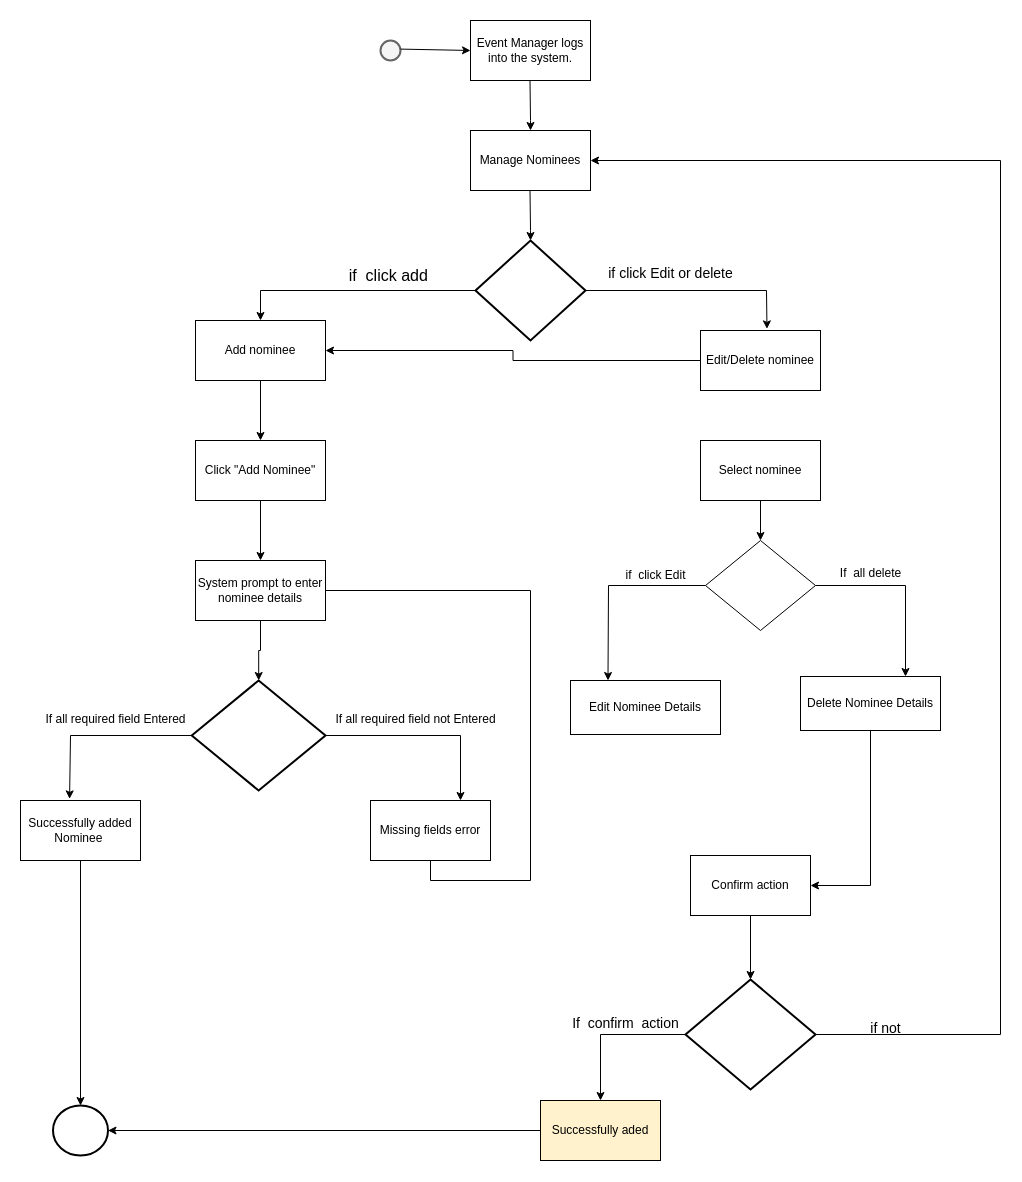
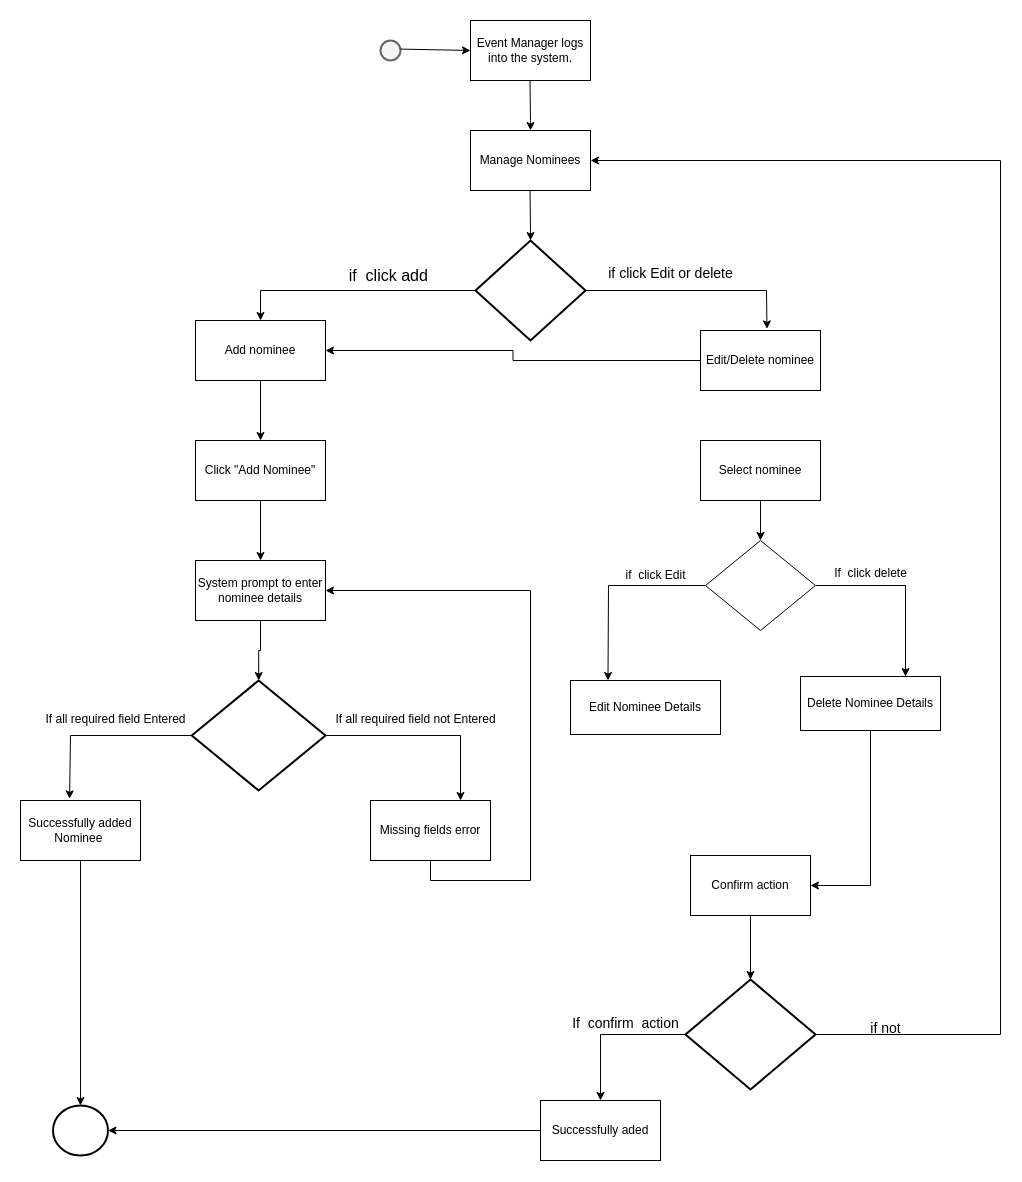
node "If all delete": label "If all delete" -> "If click delete"
edge "System prompt to enter nominee details" -- "Missing fields error": arrowhead none -> classic
node "Successfully aded": fillcolor #fff2cc -> #ffffff
